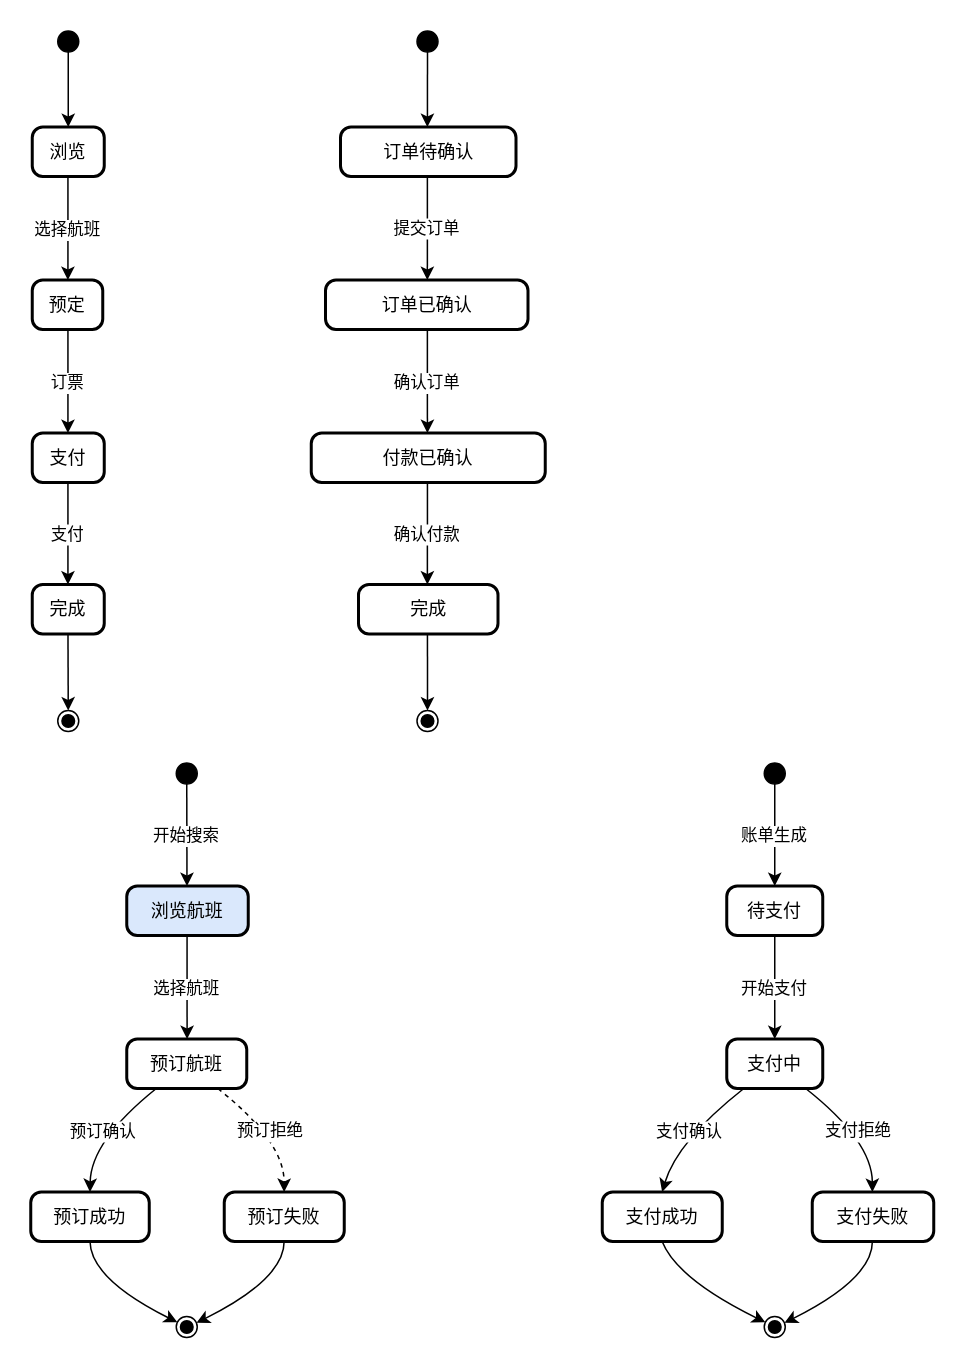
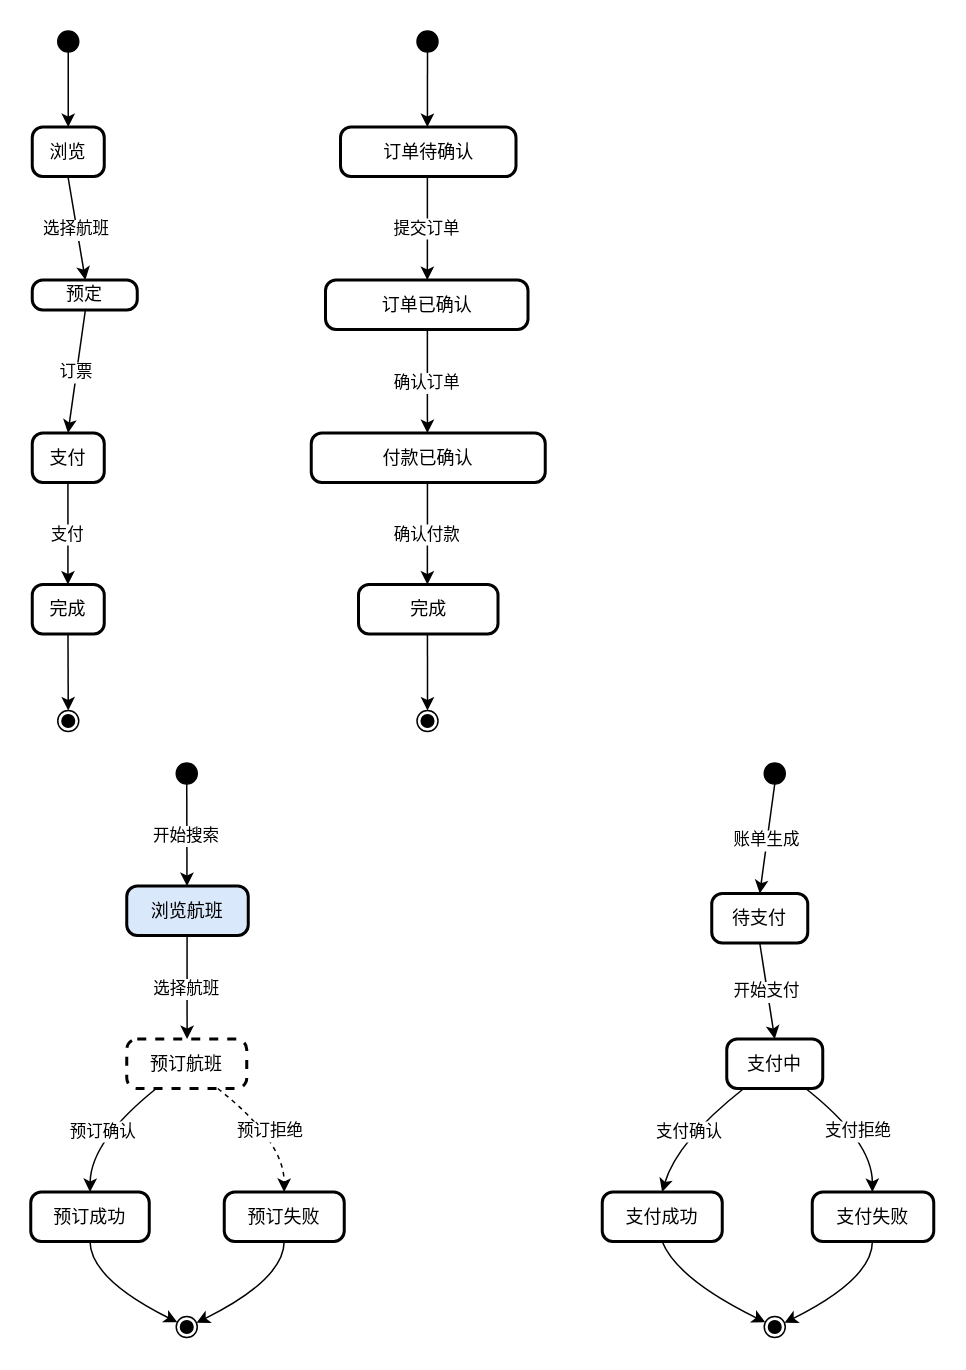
node "预定": size 71x50 -> 105x30
node "待支付": moved (775, 911) -> (760, 918)
node "预订航班": style solid -> dashed
